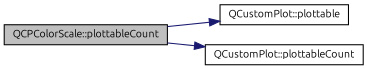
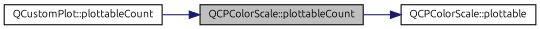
node "QCustomPlot::plottable": label "QCustomPlot::plottable" -> "QCPColorScale::plottable"
edge "QCPColorScale::plottableCount" -> "QCustomPlot::plottableCount": reversed
